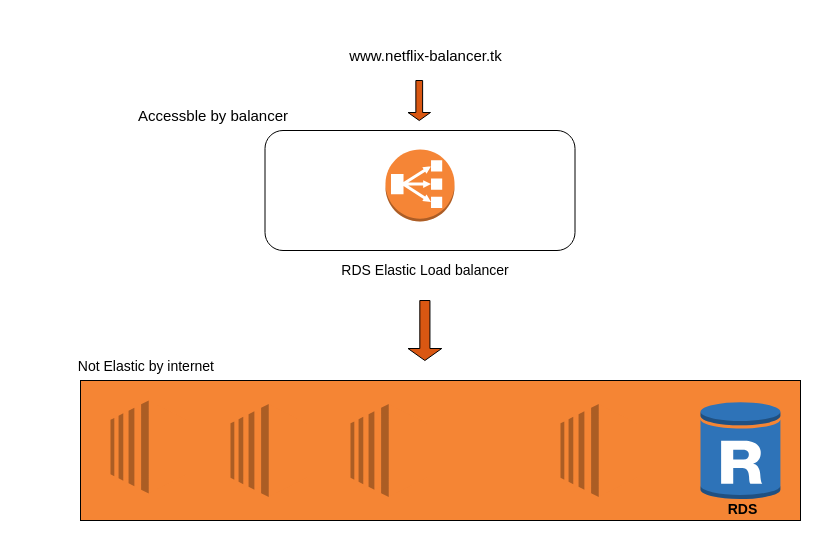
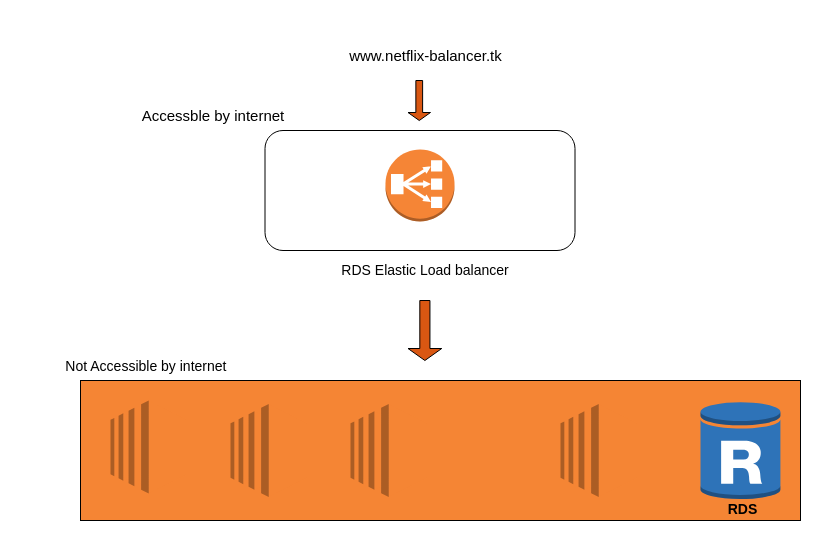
node "Accessble by balancer": label "Accessble by balancer" -> "Accessble by internet"
node "Not Elastic by internet": label "Not Elastic by internet" -> "Not Accessible by internet"
